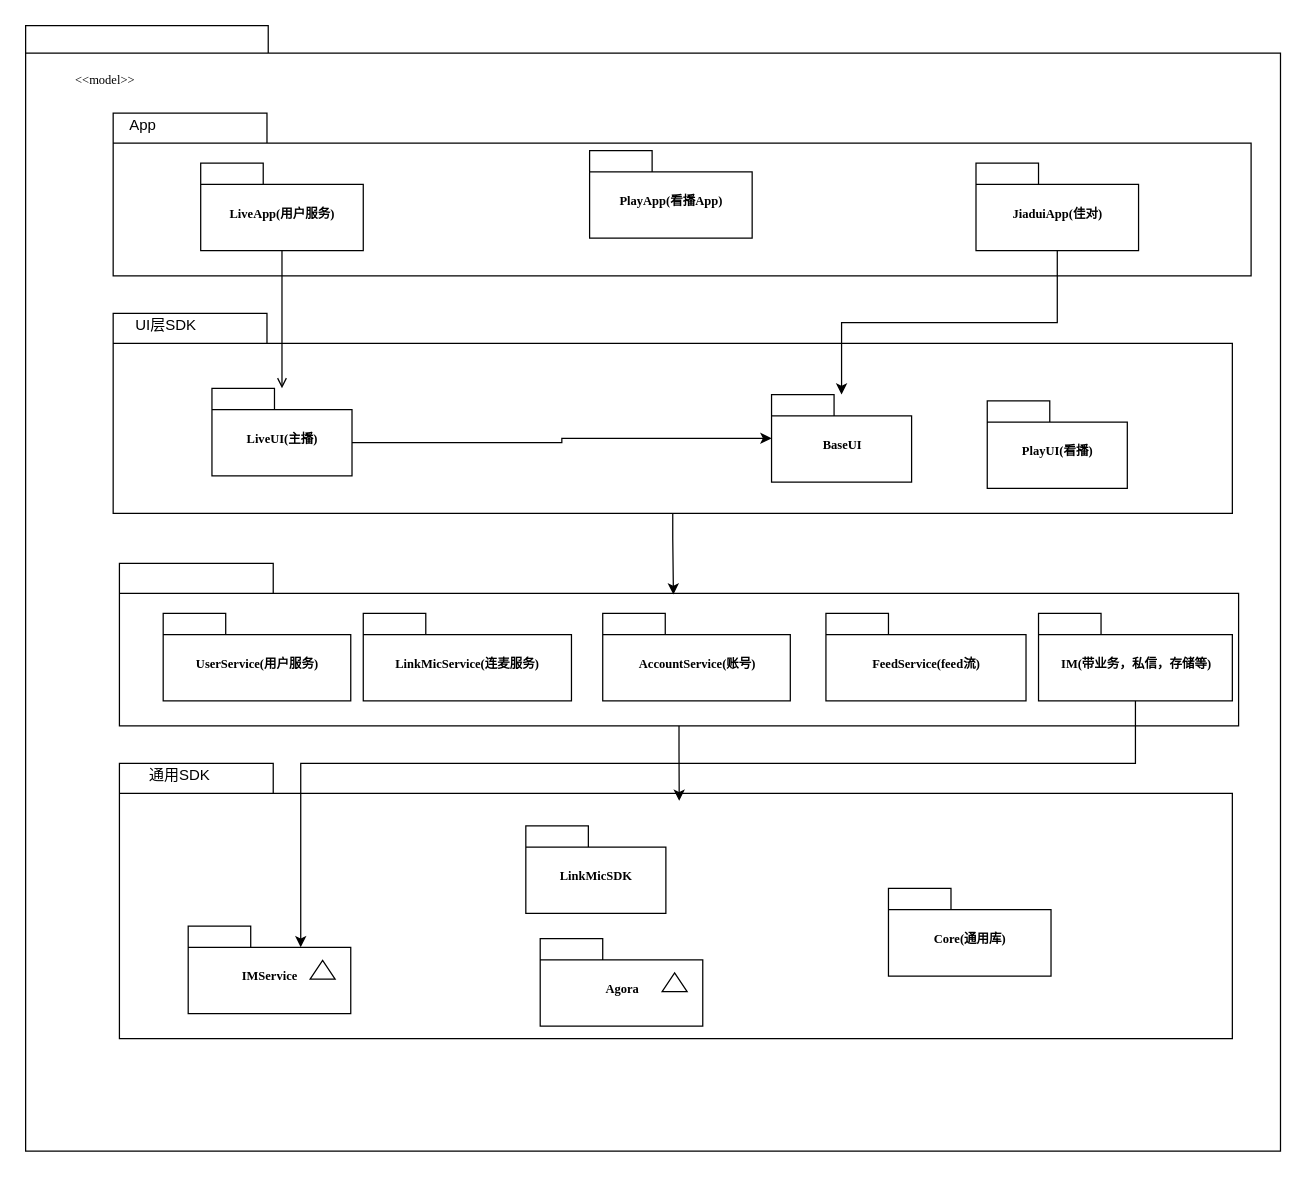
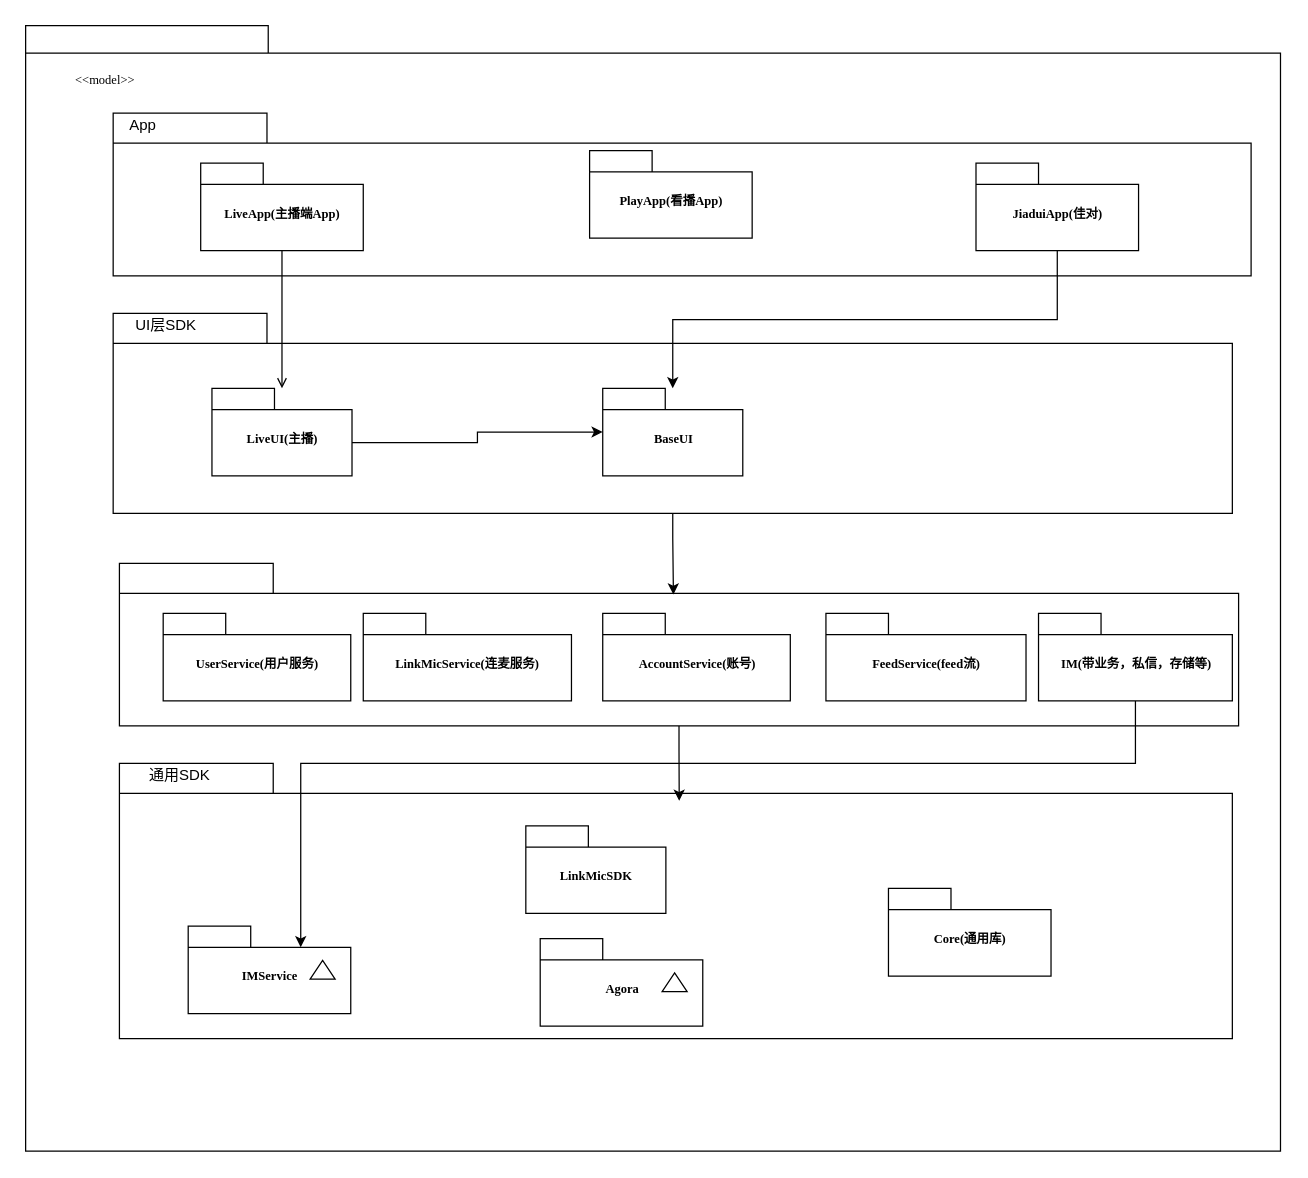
node "LiveApp(用户服务)": label "LiveApp(用户服务)" -> "LiveApp(主播端App)"
node "BaseUI": moved (841, 438) -> (673, 432)
node "PlayUI(看播)": removed
